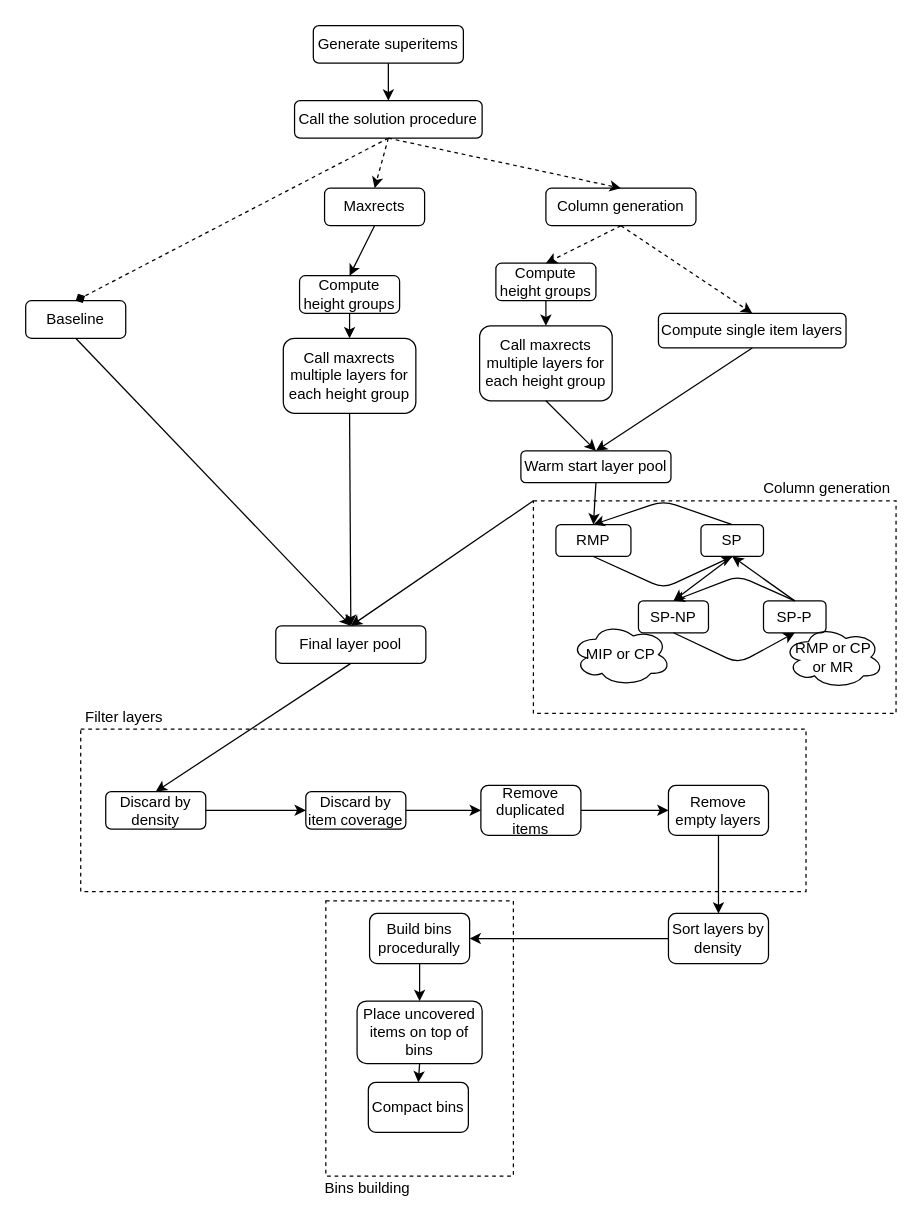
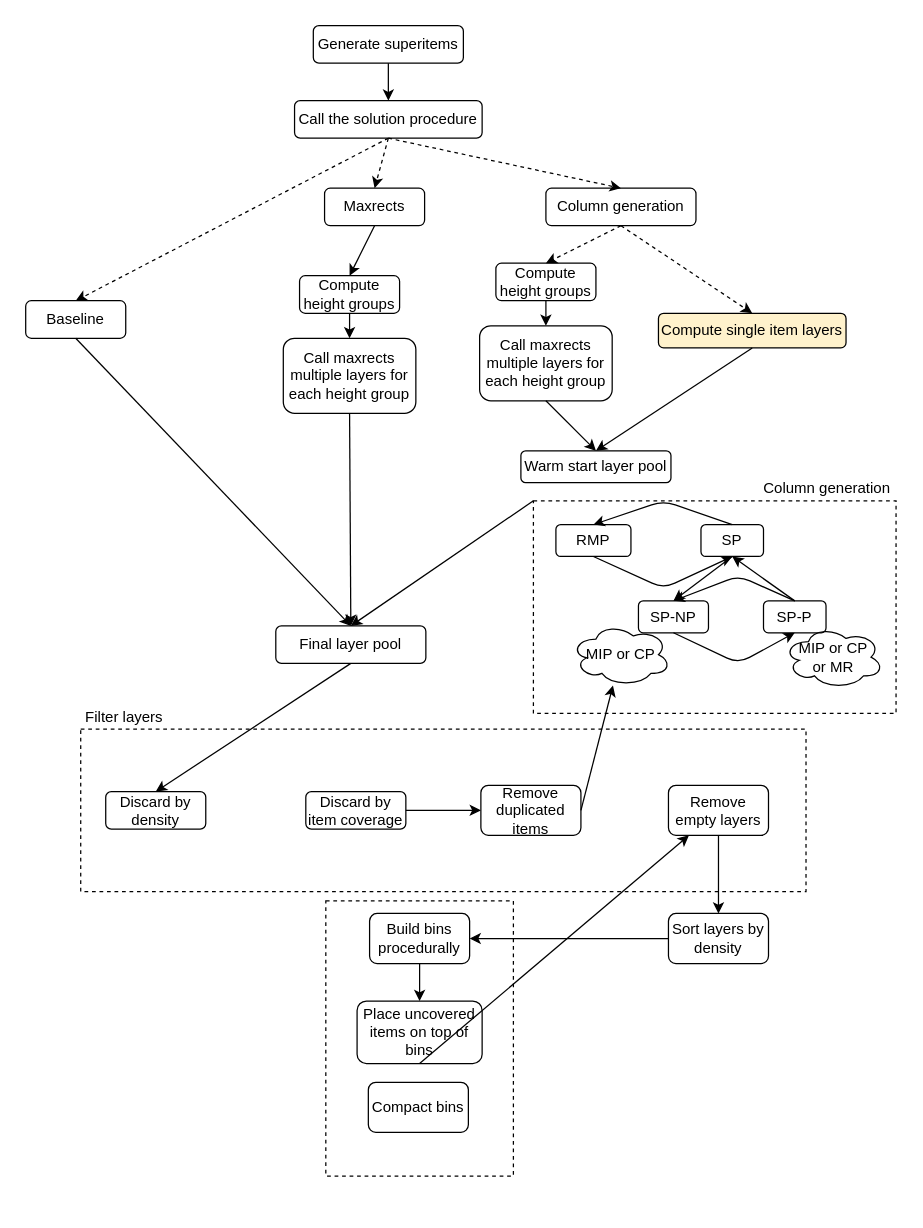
edge "Call the solution procedure" -> "Baseline": arrowhead diamond -> classic
node "Compute single item layers": fillcolor #ffffff -> #fff2cc
edge "Warm start layer pool" -> "RMP": removed
node "RMP or CP or MR": label "RMP or CP or MR" -> "MIP or CP or MR"
edge "Discard by density" -> "Discard by item coverage": removed
edge "Remove duplicated items" -> "Remove empty layers": now "Remove duplicated items" -> "MIP or CP"
edge "Place uncovered items on top of bins" -> "Compact bins": now "Place uncovered items on top of bins" -> "Remove empty layers"
node "Bins building": removed
